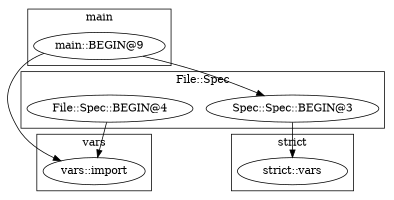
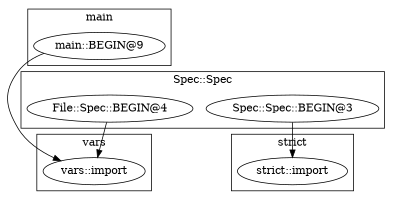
edge "main::BEGIN@9" -> "Spec::Spec::BEGIN@3": removed
cluster "File::Spec": label "File::Spec" -> "Spec::Spec"
node "strict::vars": label "strict::vars" -> "strict::import"
